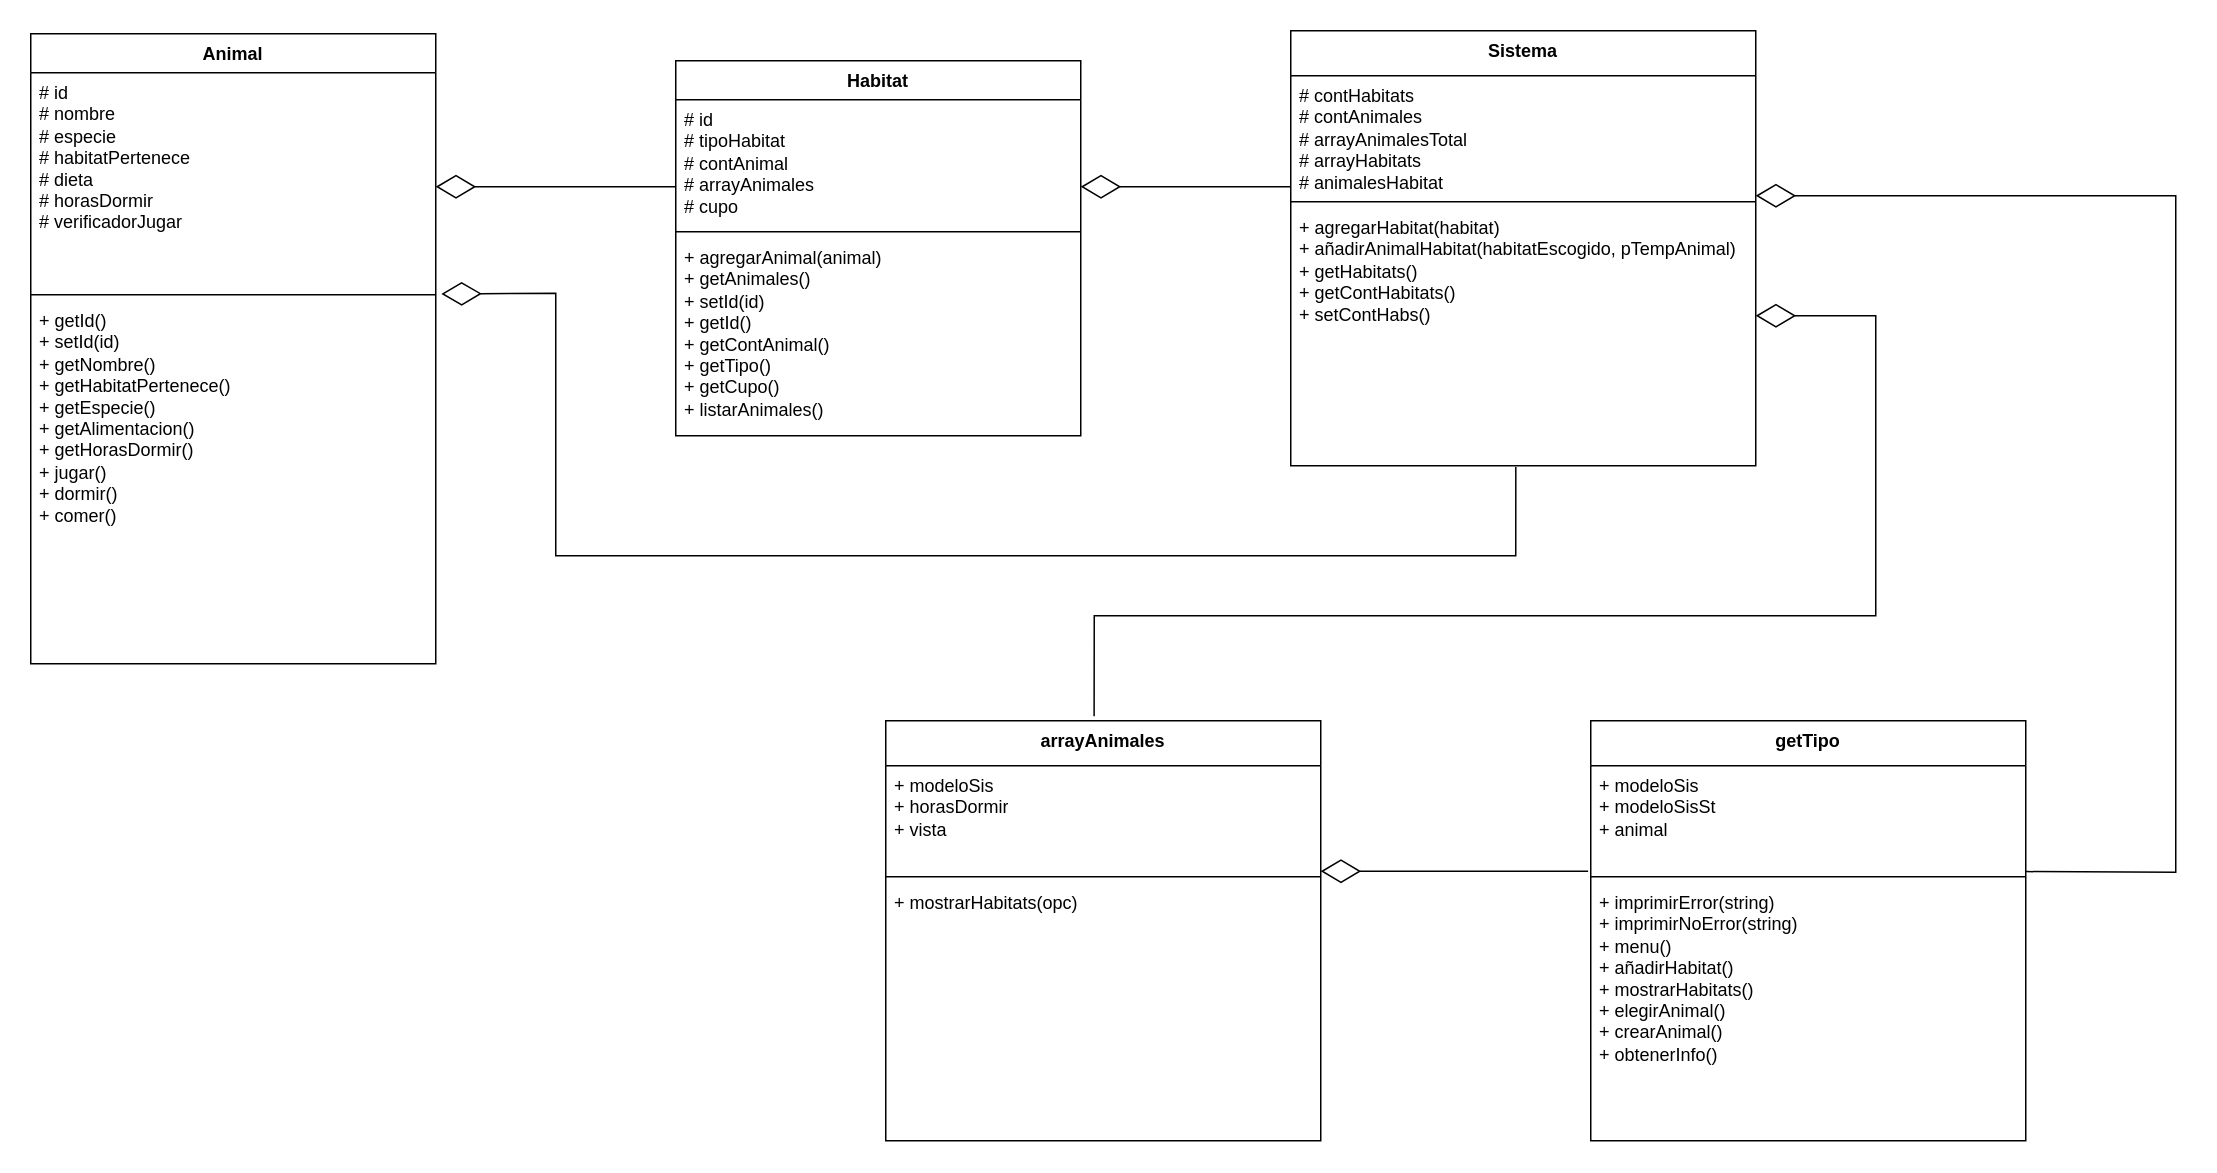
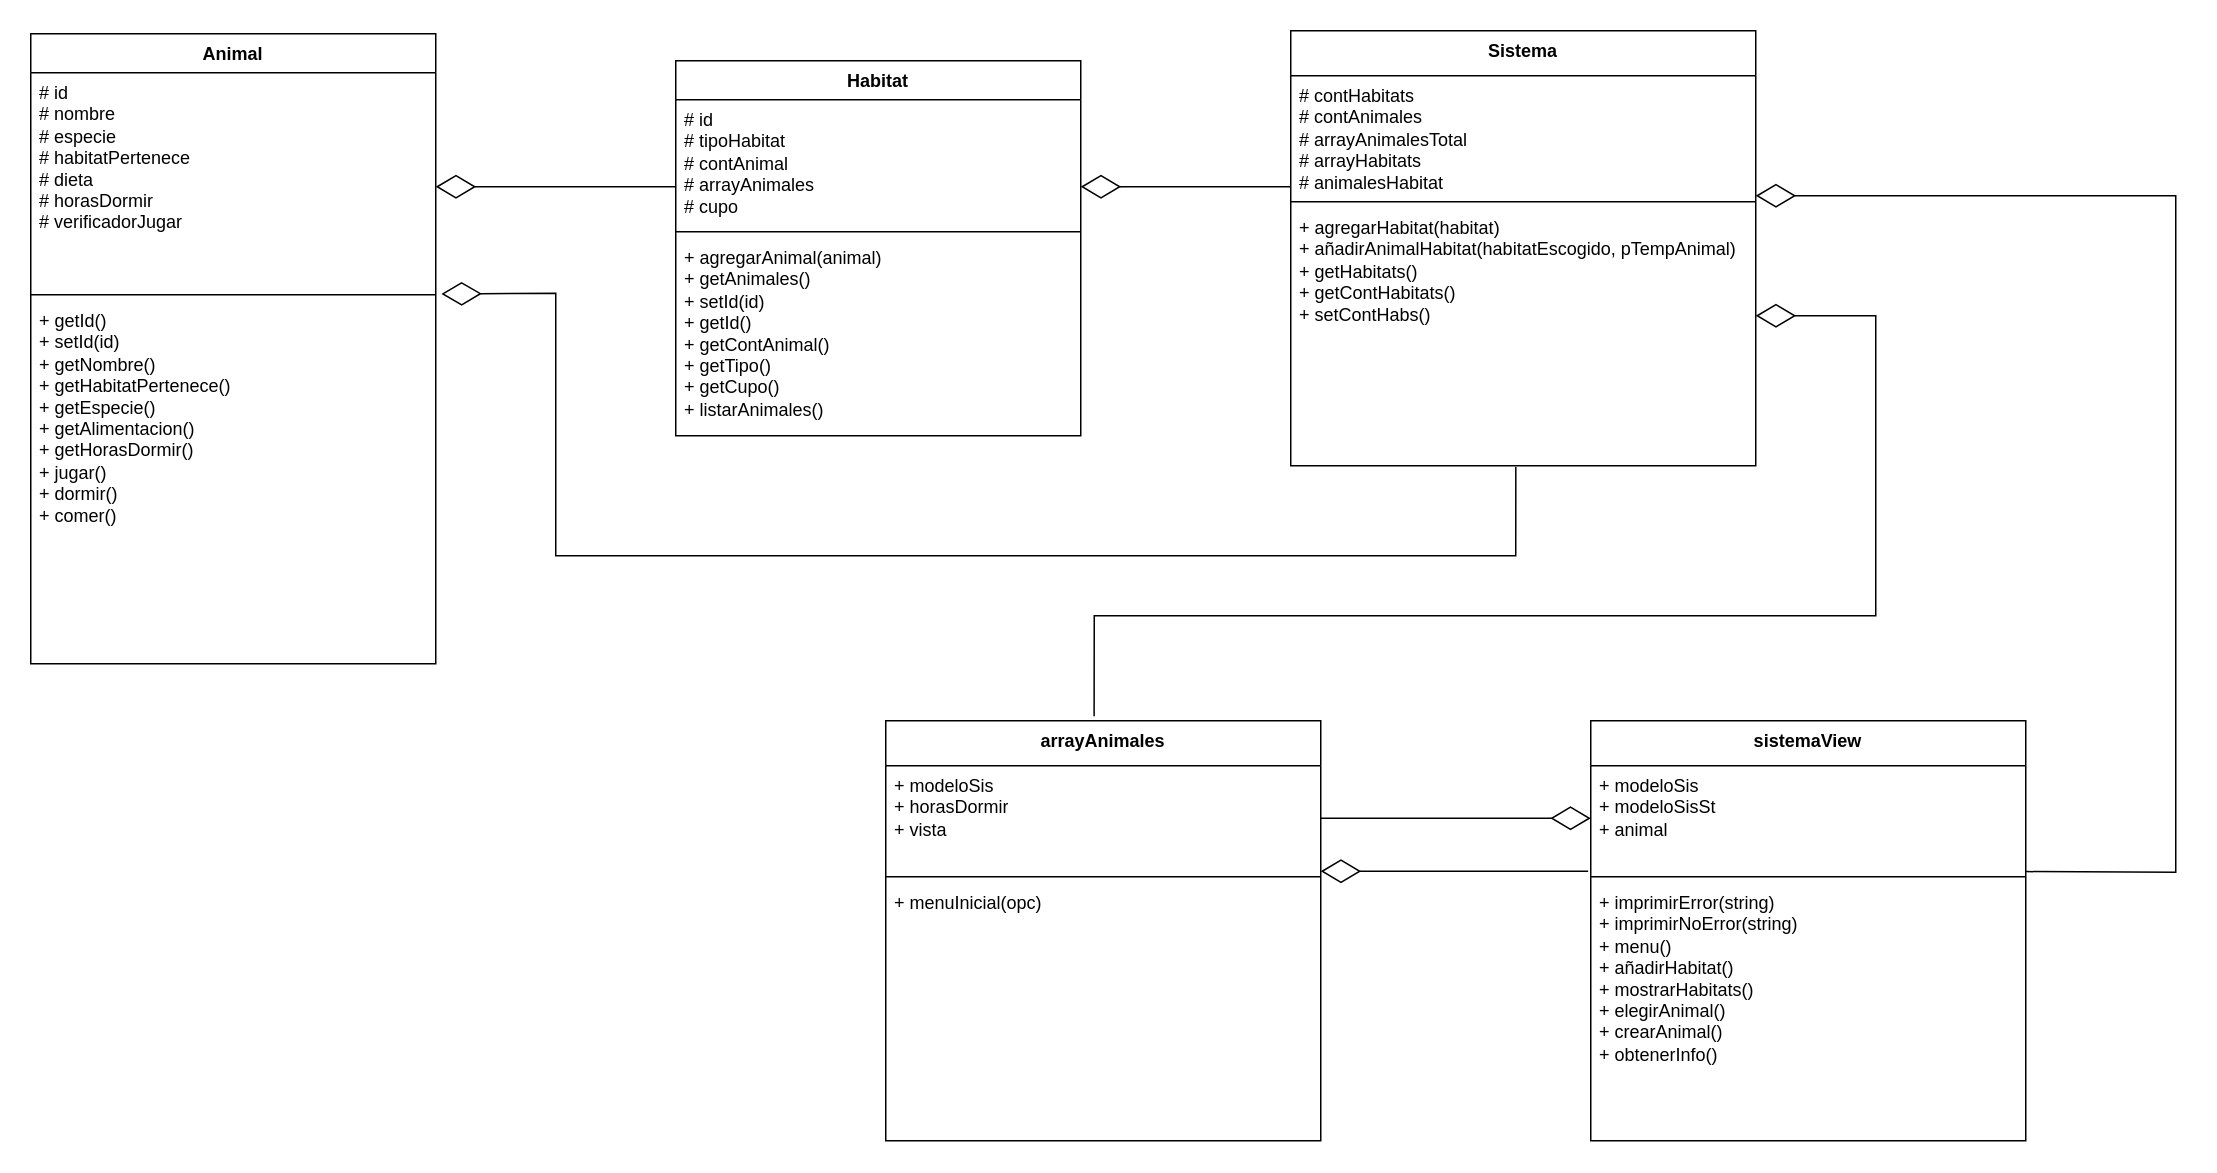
node "getTipo": label "getTipo" -> "sistemaView"
edge "+ modeloSis + horasDormir + vista" -> "+ modeloSis + modeloSisSt + animal": added
node "+ mostrarHabitats(opc)": label "+ mostrarHabitats(opc)" -> "+ menuInicial(opc)"
